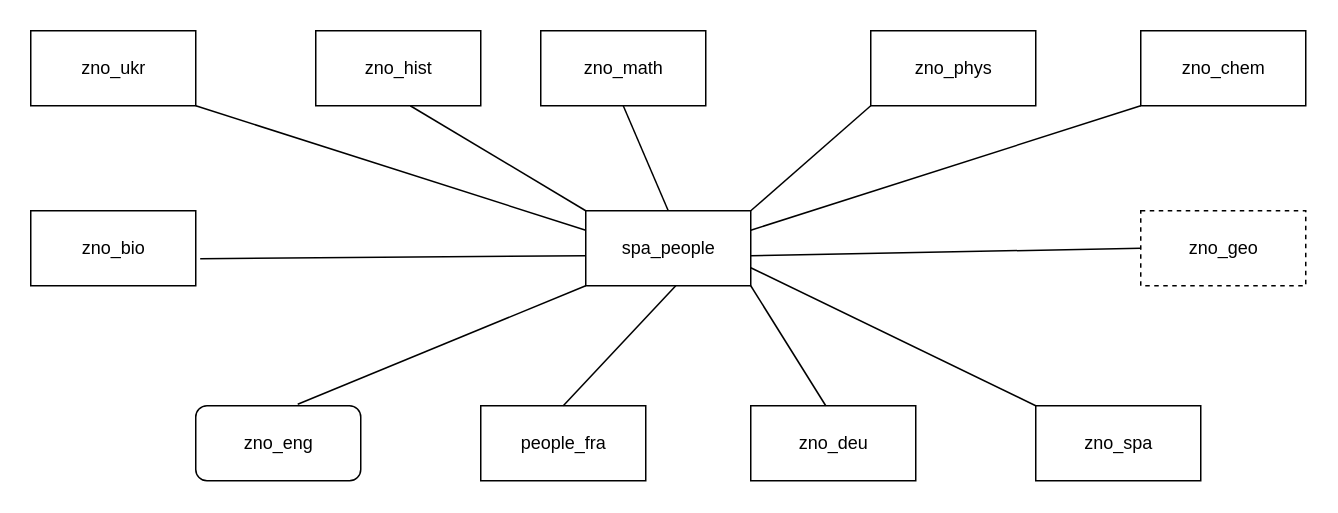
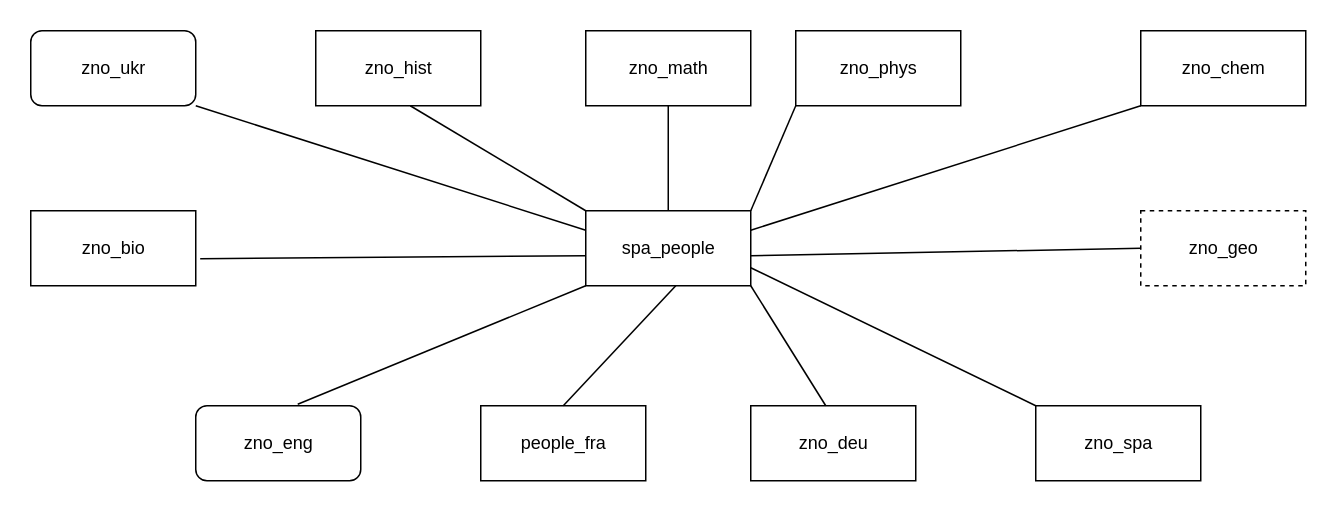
node "zno_ukr": shape rectangle -> rounded rectangle
node "zno_math": moved (623, 68) -> (668, 68)
node "zno_phys": moved (953, 68) -> (878, 68)
